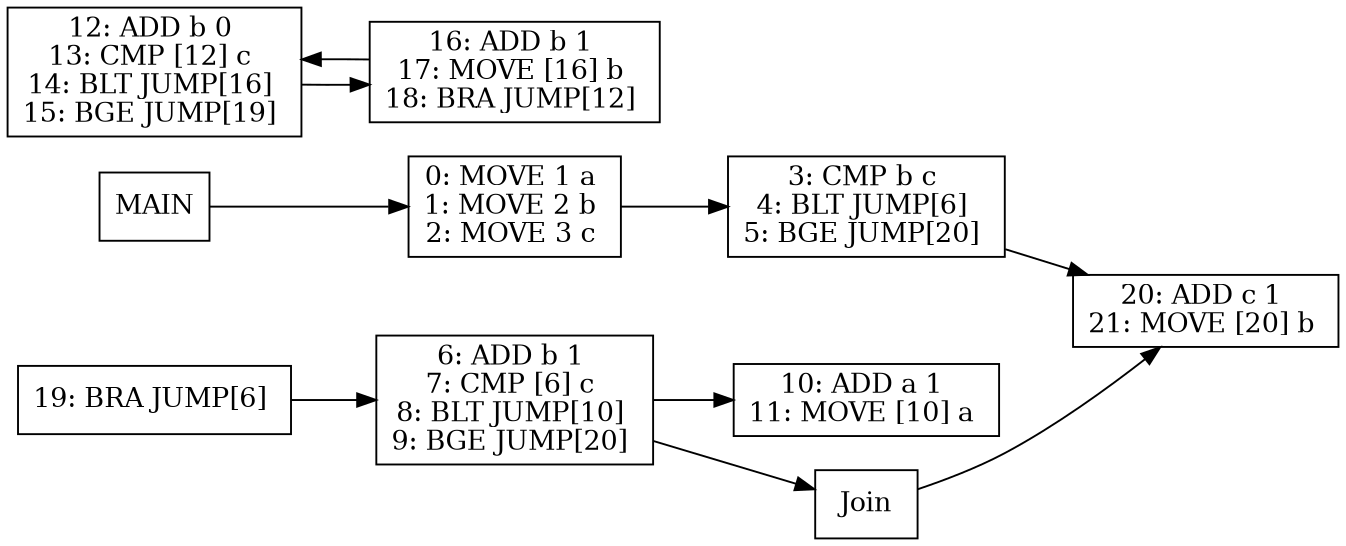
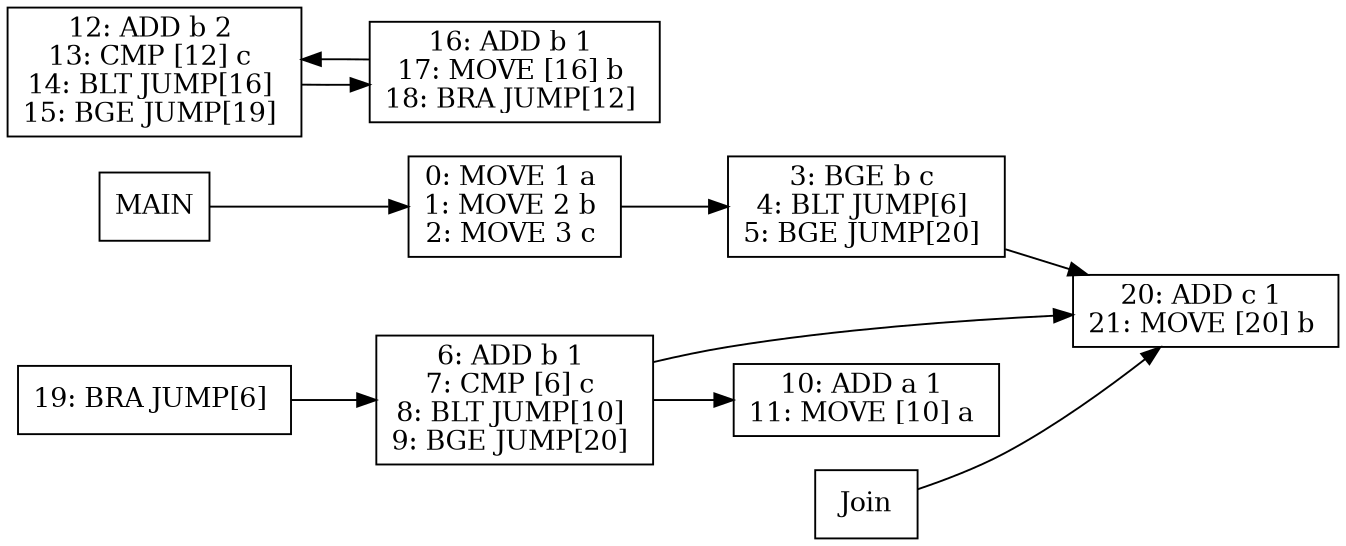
node "12: ADD b 0 13: CMP [12] c 14: BLT JUMP[16] 15: BGE JUMP[19]": label "12: ADD b 0 13: CMP [12] c 14: BLT JUMP[16] 15: BGE JUMP[19]" -> "12: ADD b 2 13: CMP [12] c 14: BLT JUMP[16] 15: BGE JUMP[19]"
node "3: CMP b c 4: BLT JUMP[6] 5: BGE JUMP[20]": label "3: CMP b c 4: BLT JUMP[6] 5: BGE JUMP[20]" -> "3: BGE b c 4: BLT JUMP[6] 5: BGE JUMP[20]"
edge "6: ADD b 1 7: CMP [6] c 8: BLT JUMP[10] 9: BGE JUMP[20]" -> "Join": now "6: ADD b 1 7: CMP [6] c 8: BLT JUMP[10] 9: BGE JUMP[20]" -> "20: ADD c 1 21: MOVE [20] b"
